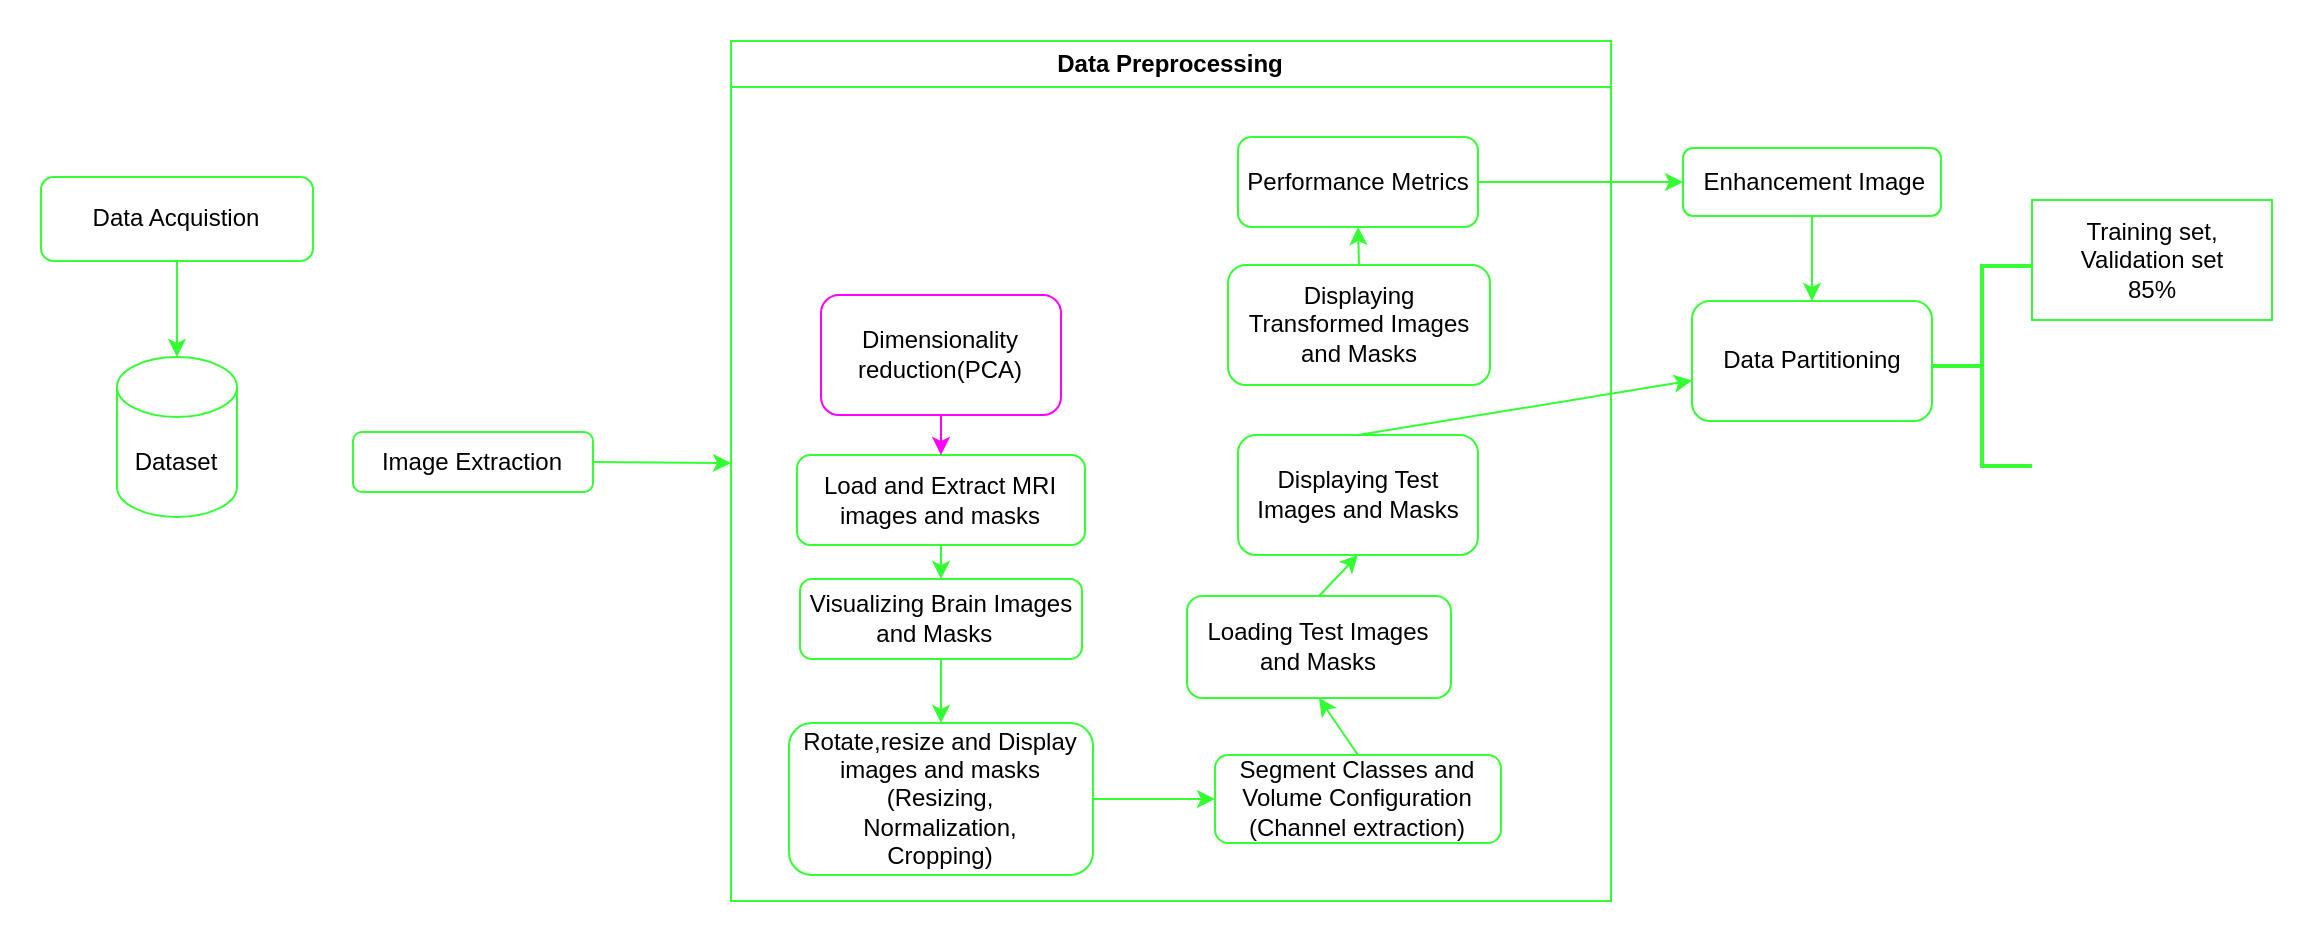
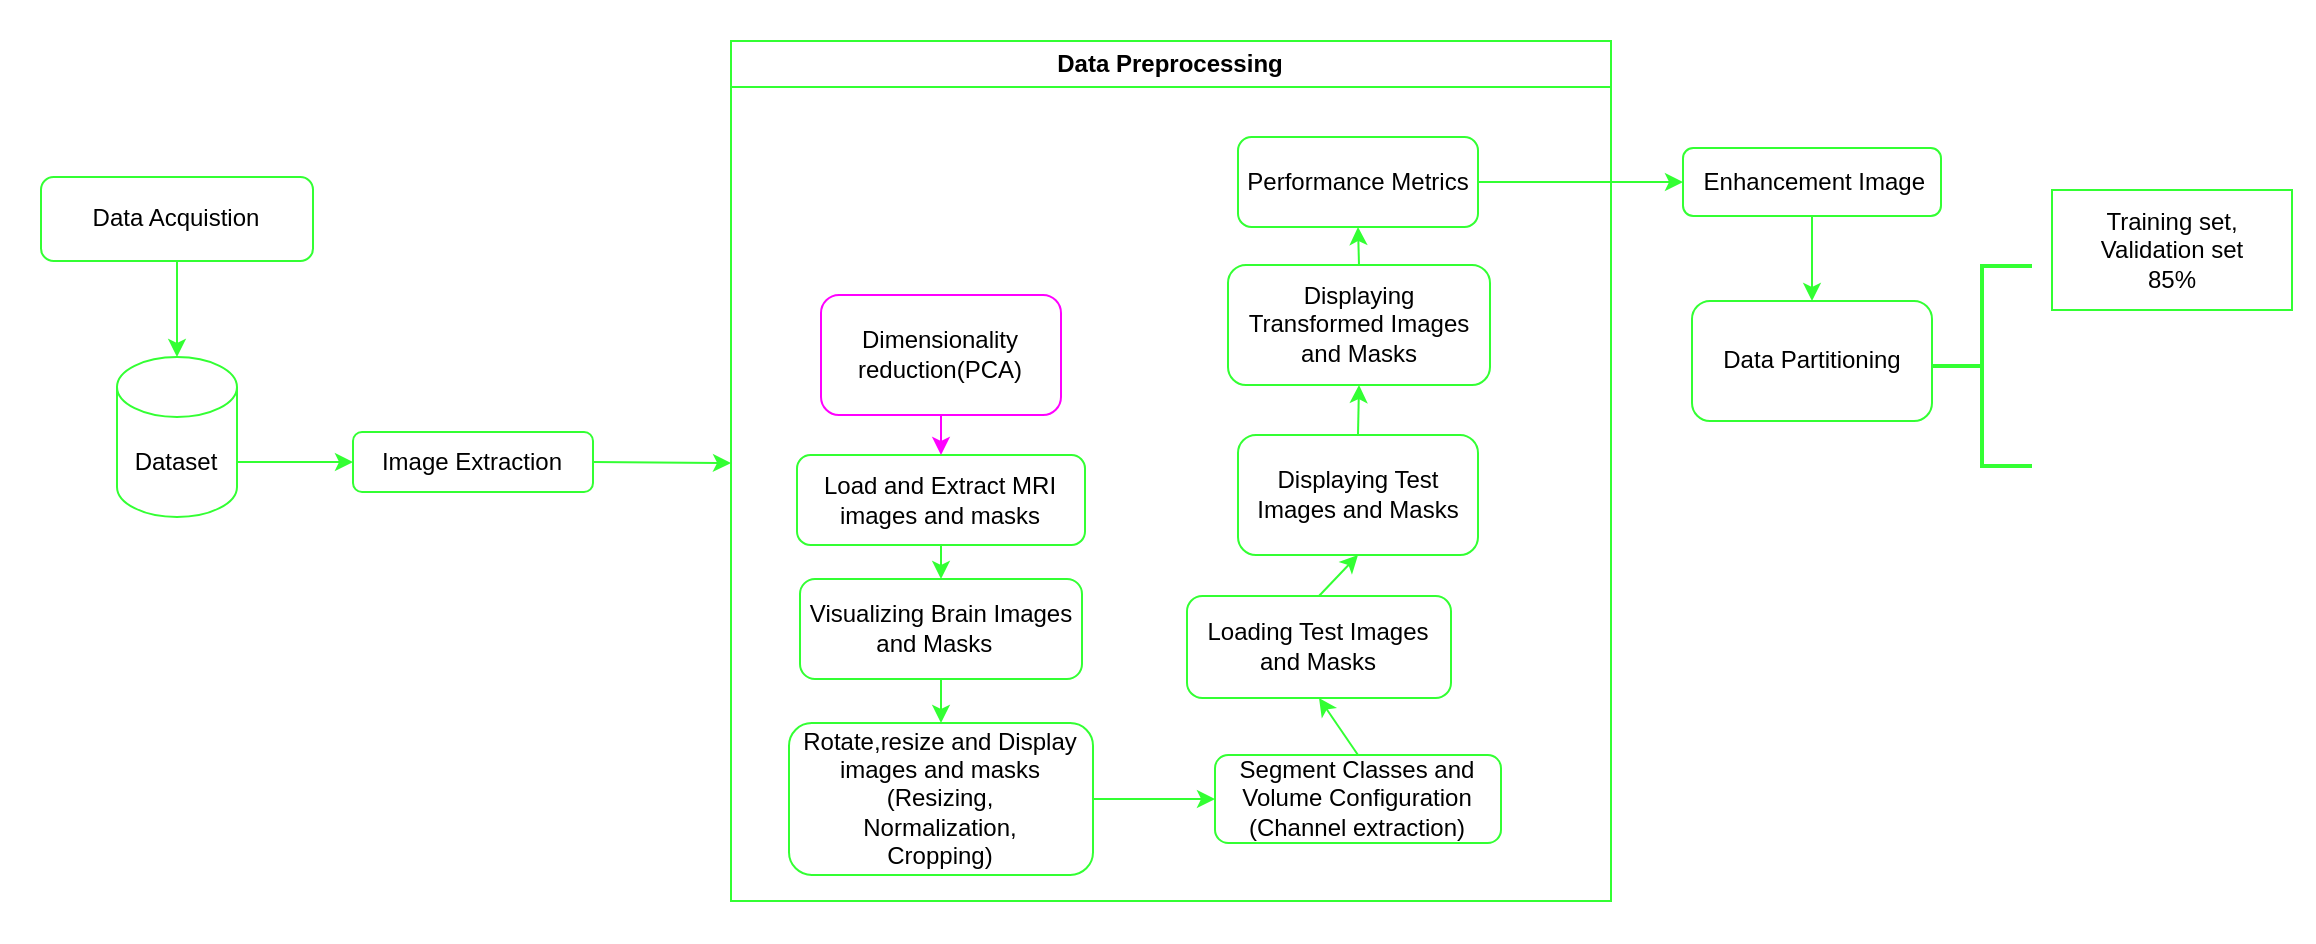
node "Training set, Validation set 85%": moved (2152, 260) -> (2172, 250)
edge "Displaying Test Images and Masks" -> "Data Partitioning": now "Displaying Test Images and Masks" -> "Displaying Transformed Images and Masks"
edge "Dataset" -> "Image Extraction": added
node "Visualizing Brain Images and Masks": size 282x80 -> 282x100
